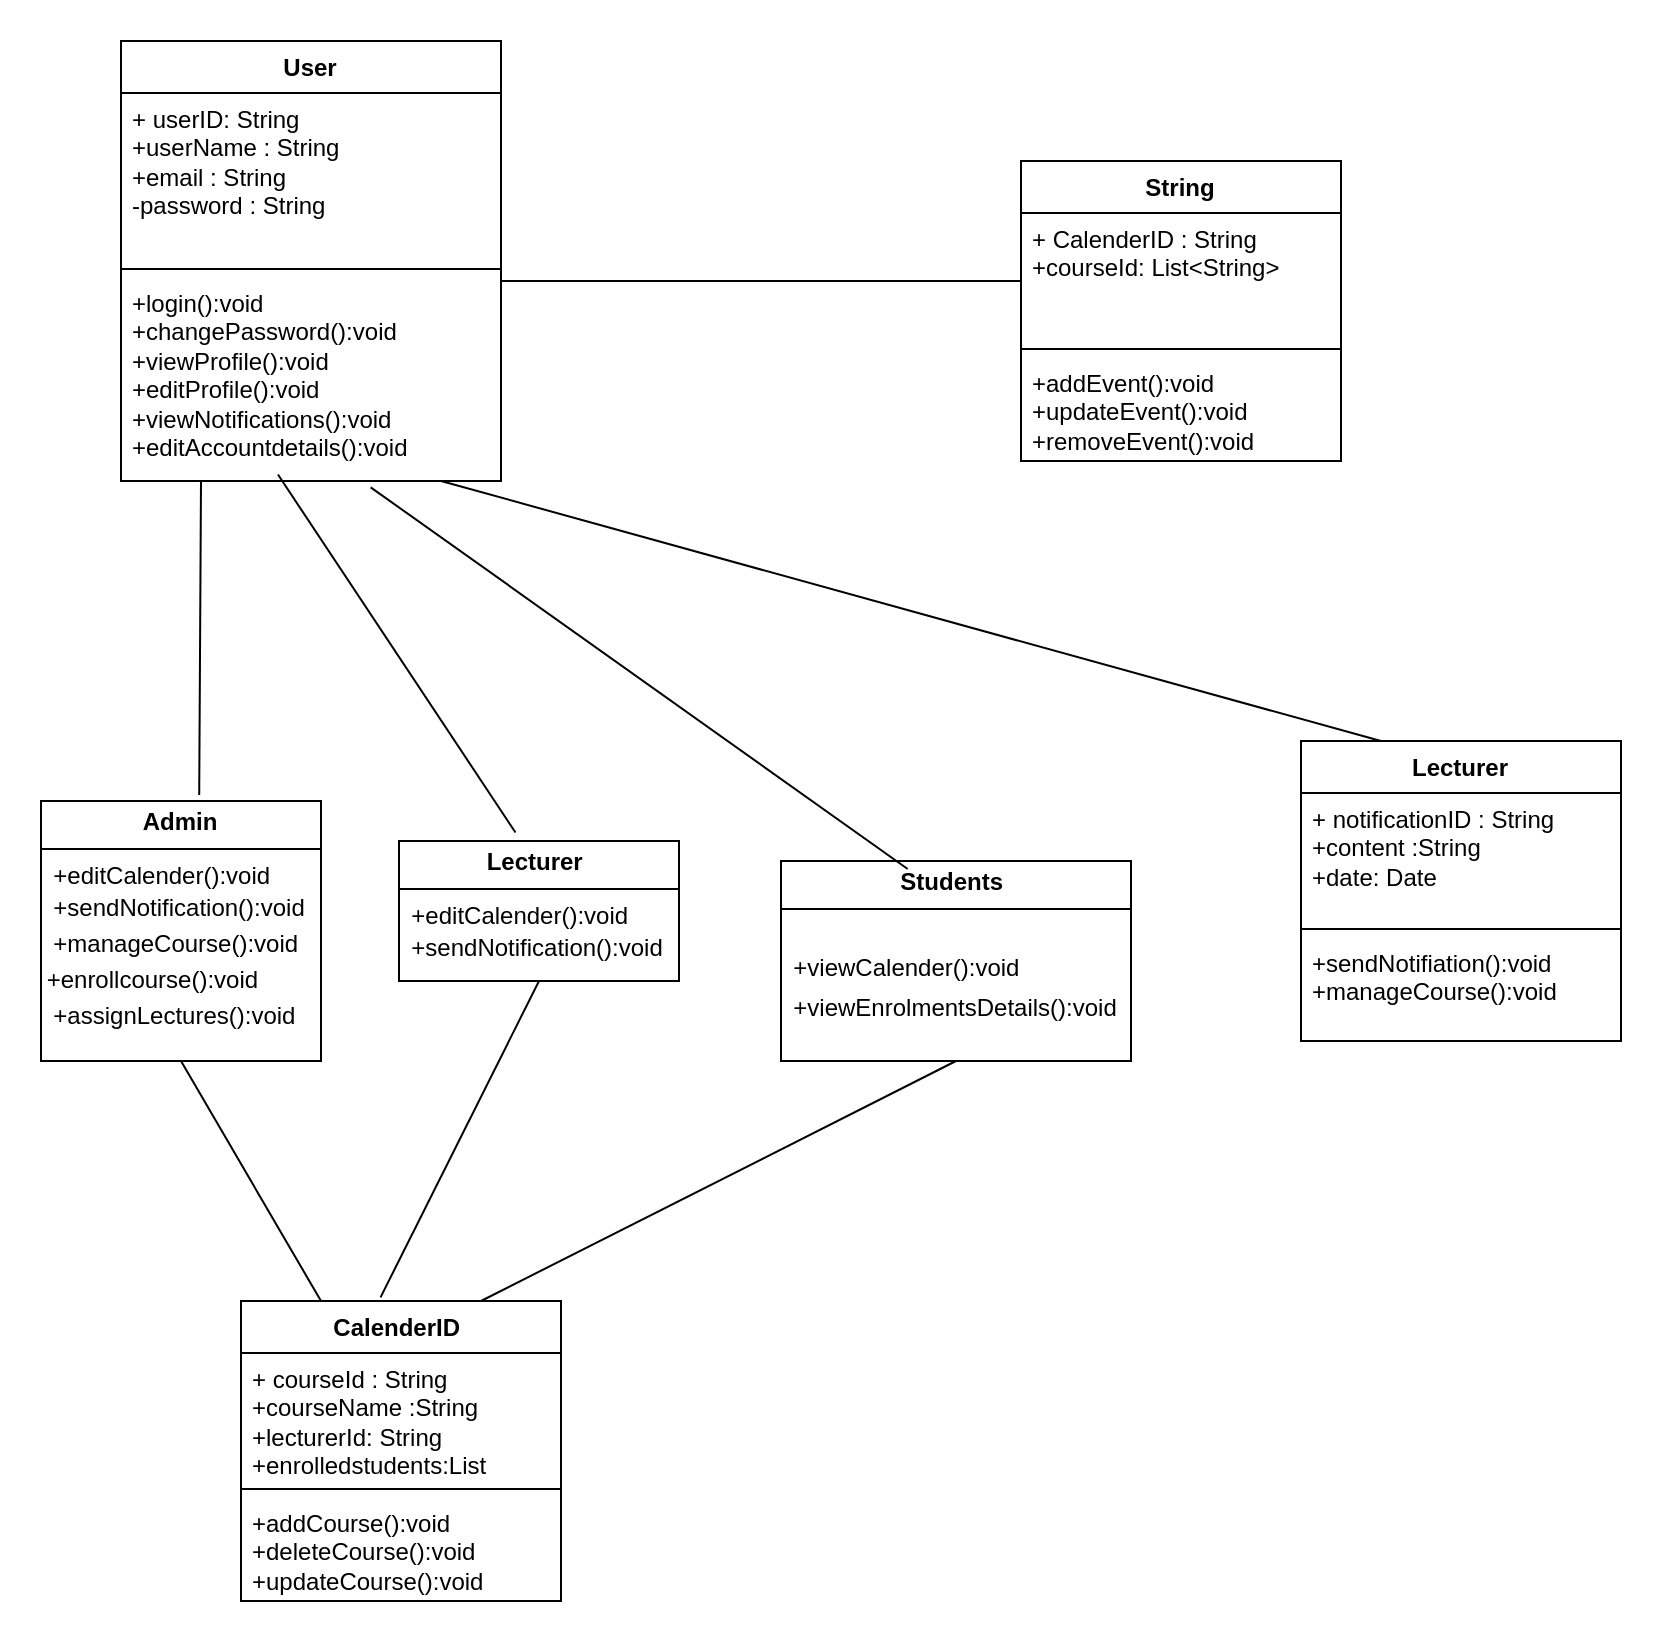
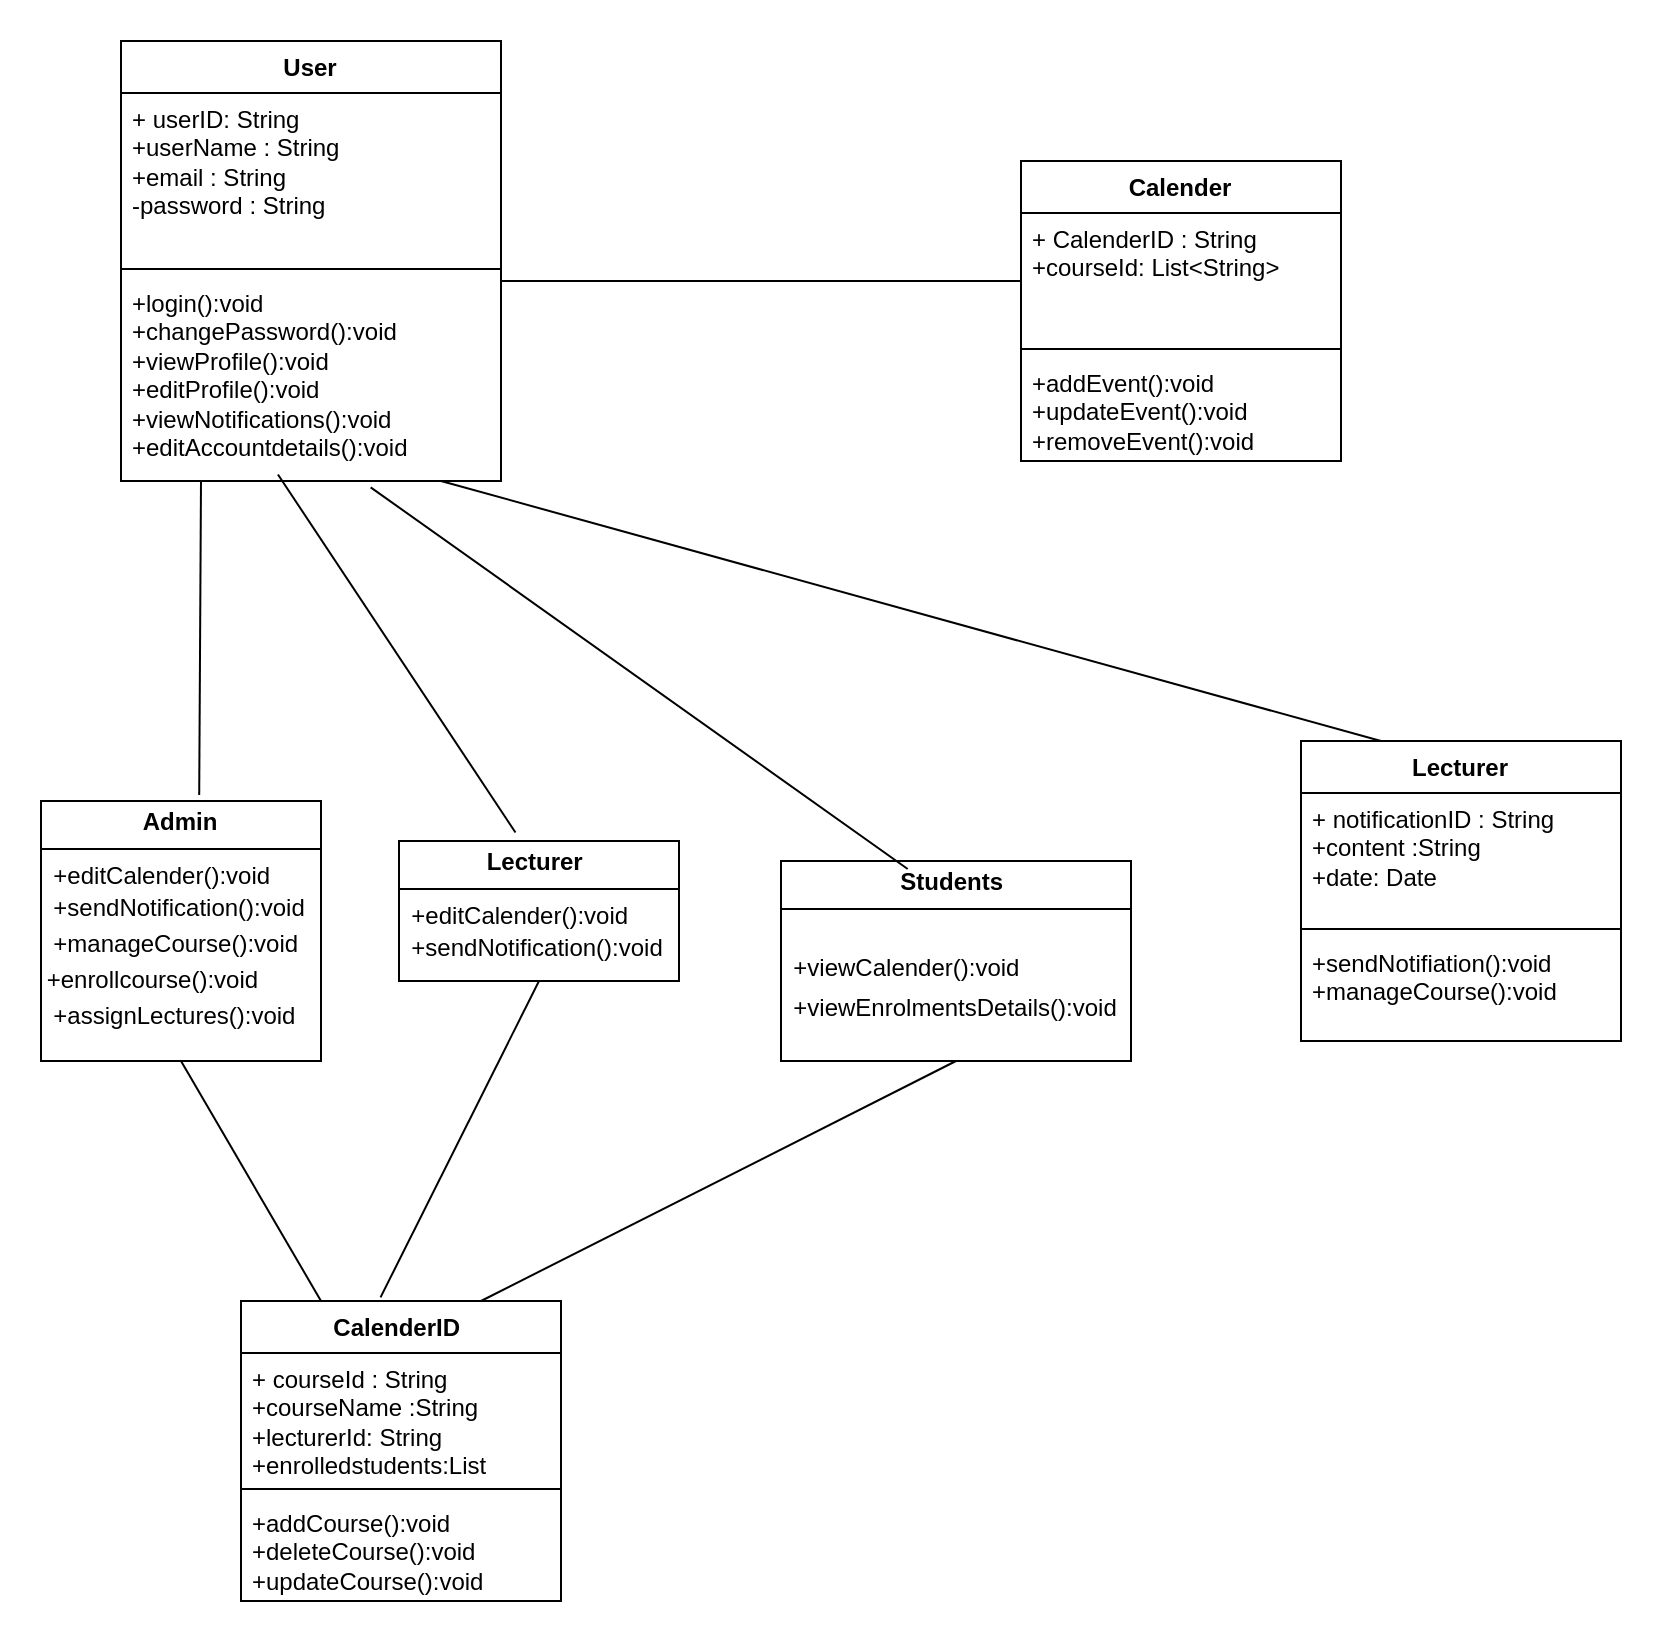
node "String": label "String" -> "Calender"
